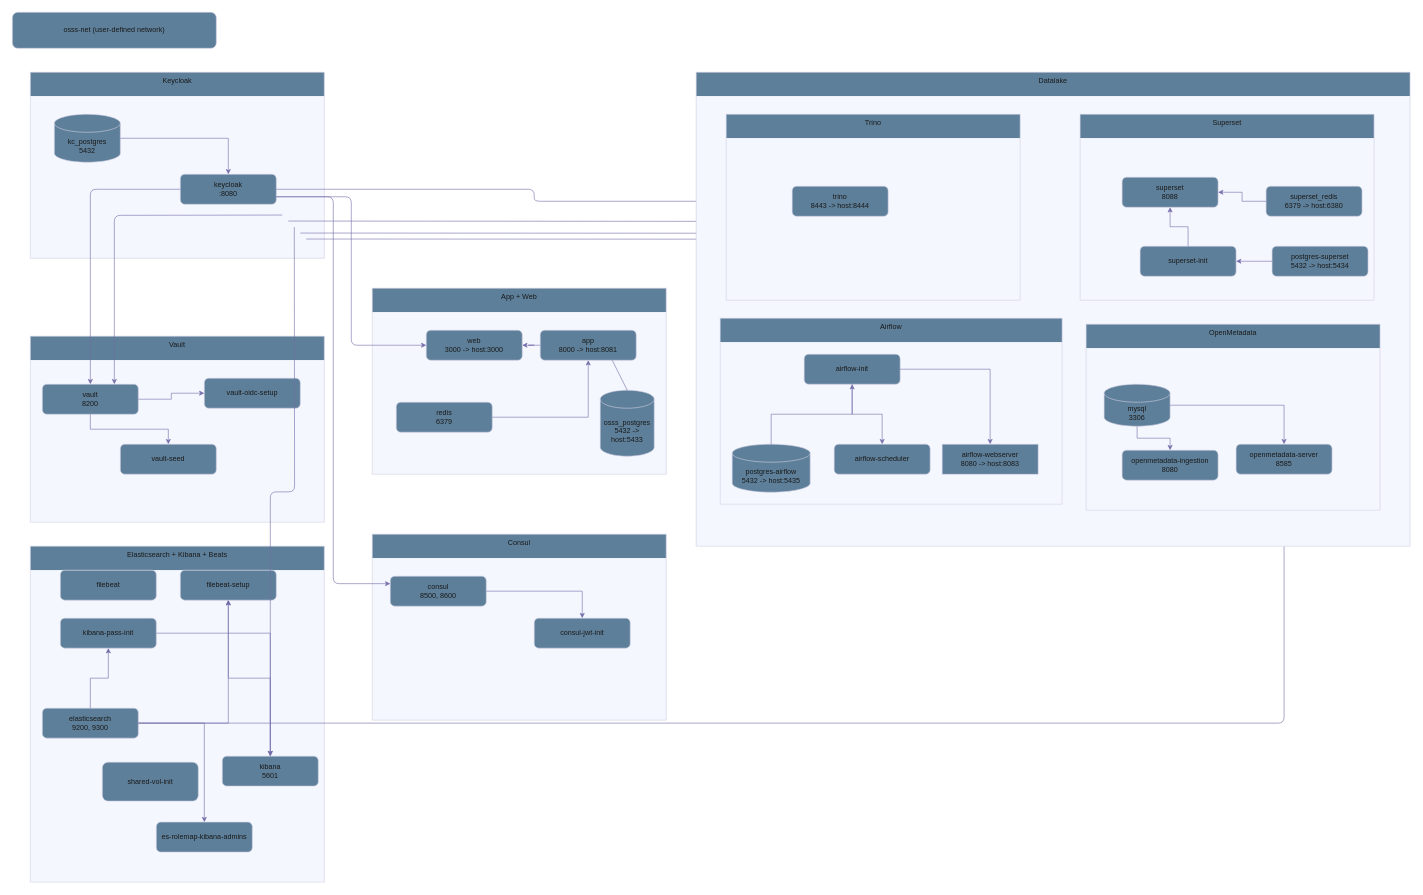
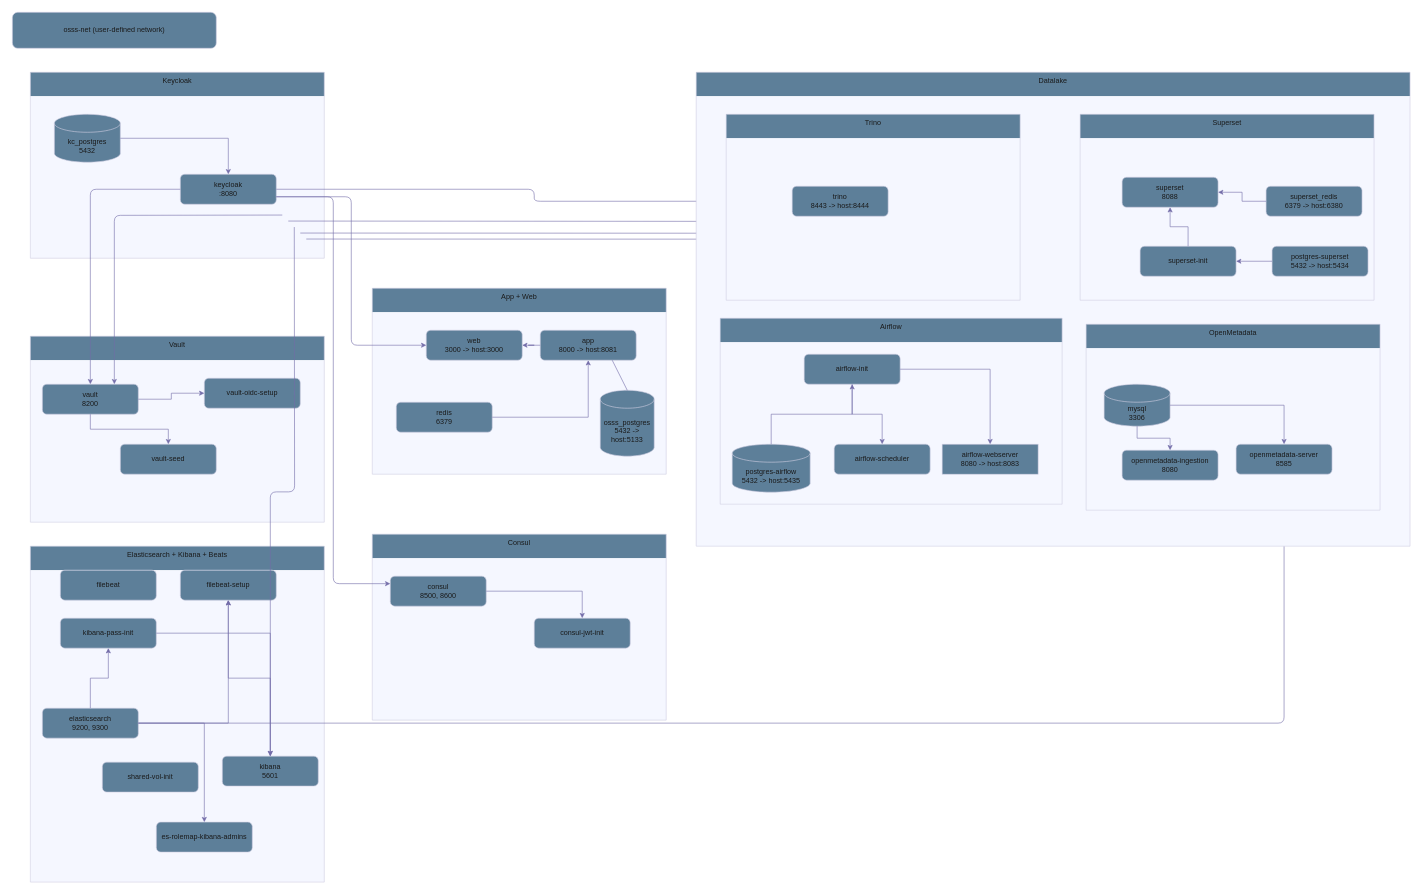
node "osss_postgres 5432 -> host:5433": label "osss_postgres 5432 -> host:5433" -> "osss_postgres 5432 -> host:5133"
node "shared-vol-init": size 96x39 -> 96x30
